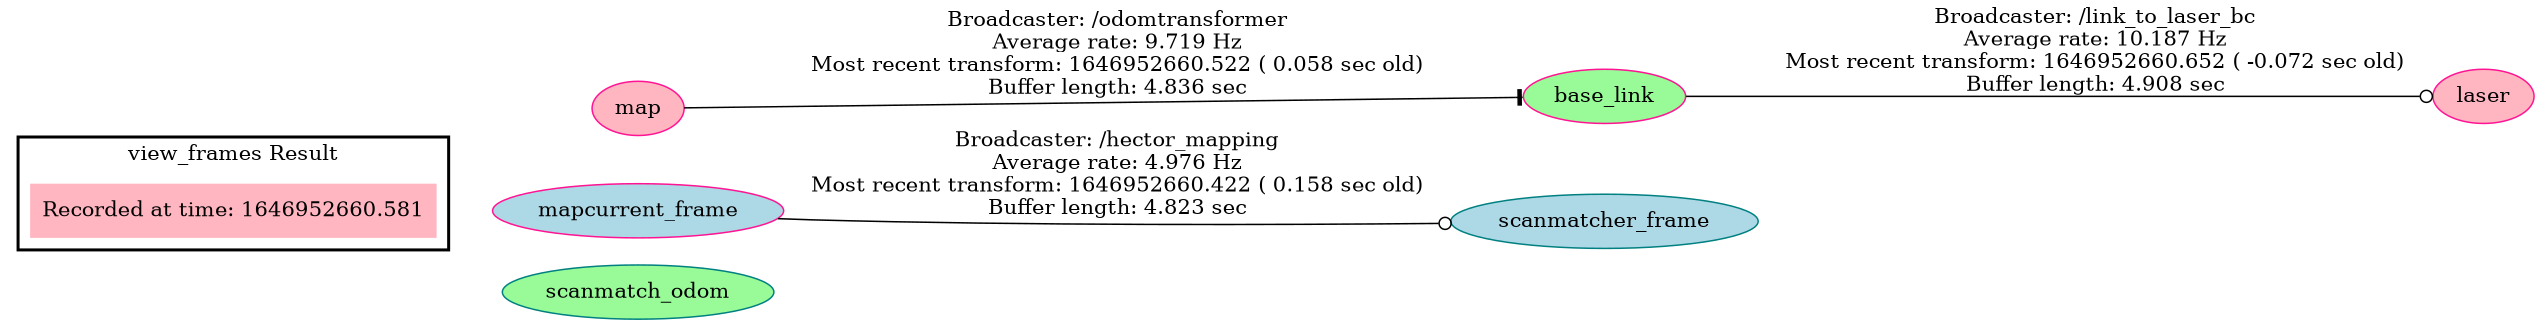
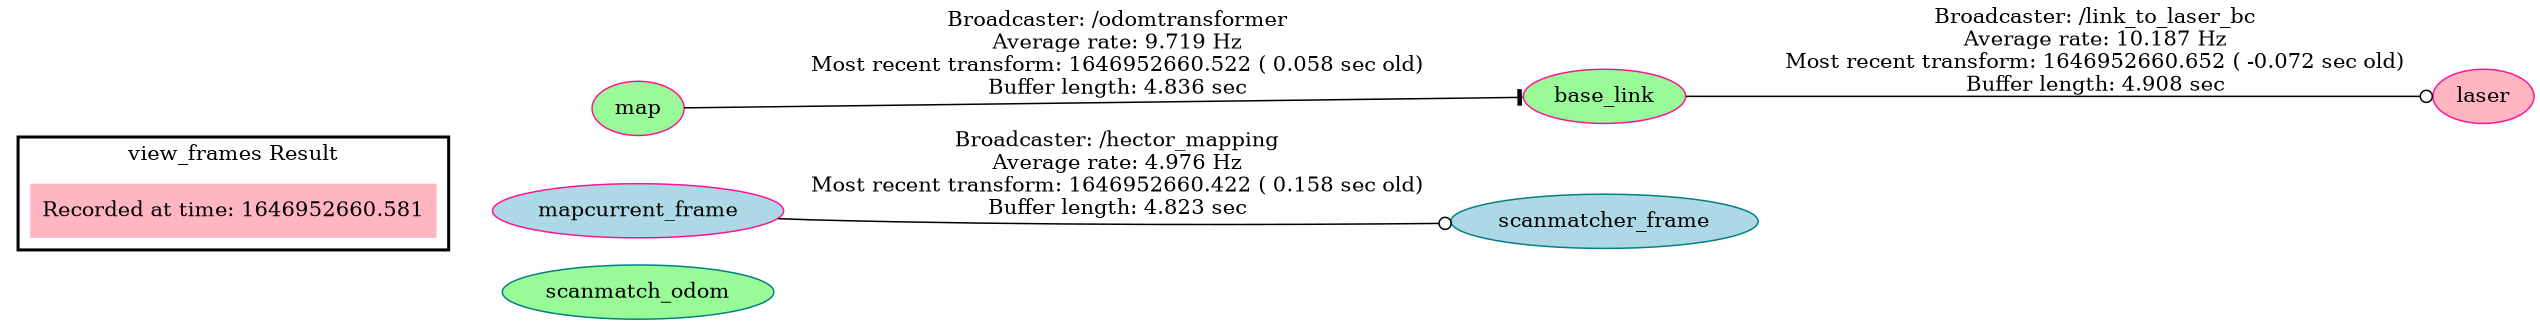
node "map": fillcolor lightpink -> palegreen
